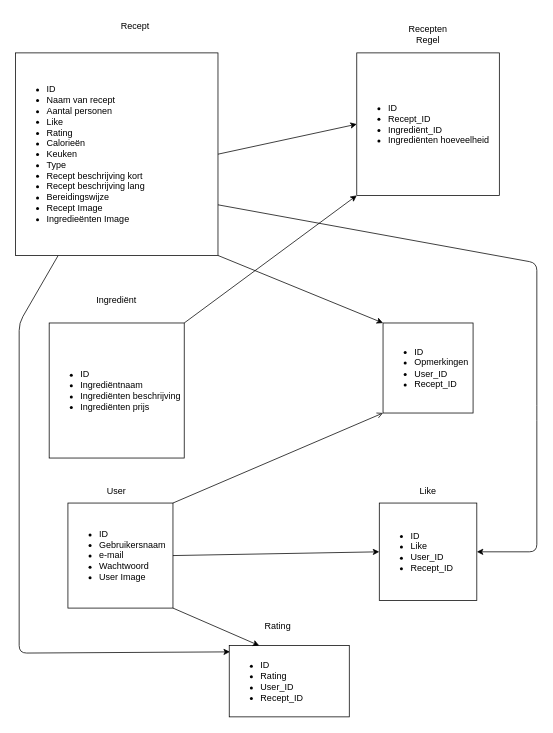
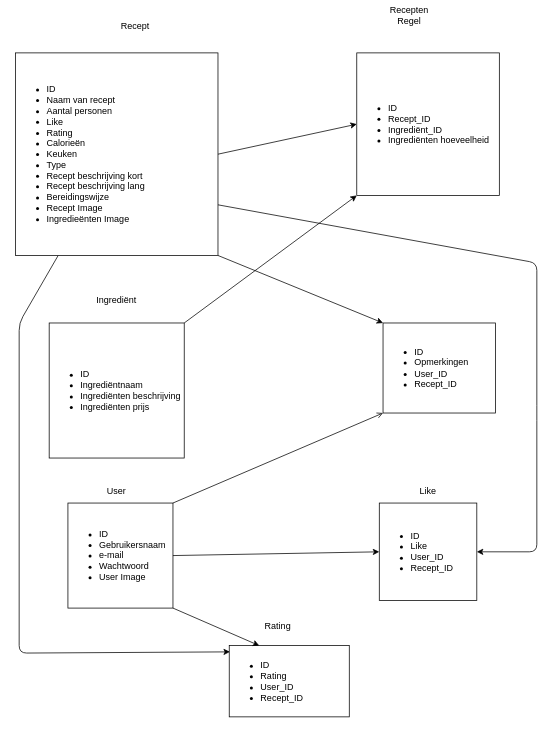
node "Recepten Regel": moved (428, 34) -> (409, 15)
node "ID Opmerkingen User_ID Recept_ID": size 90x90 -> 113x90
